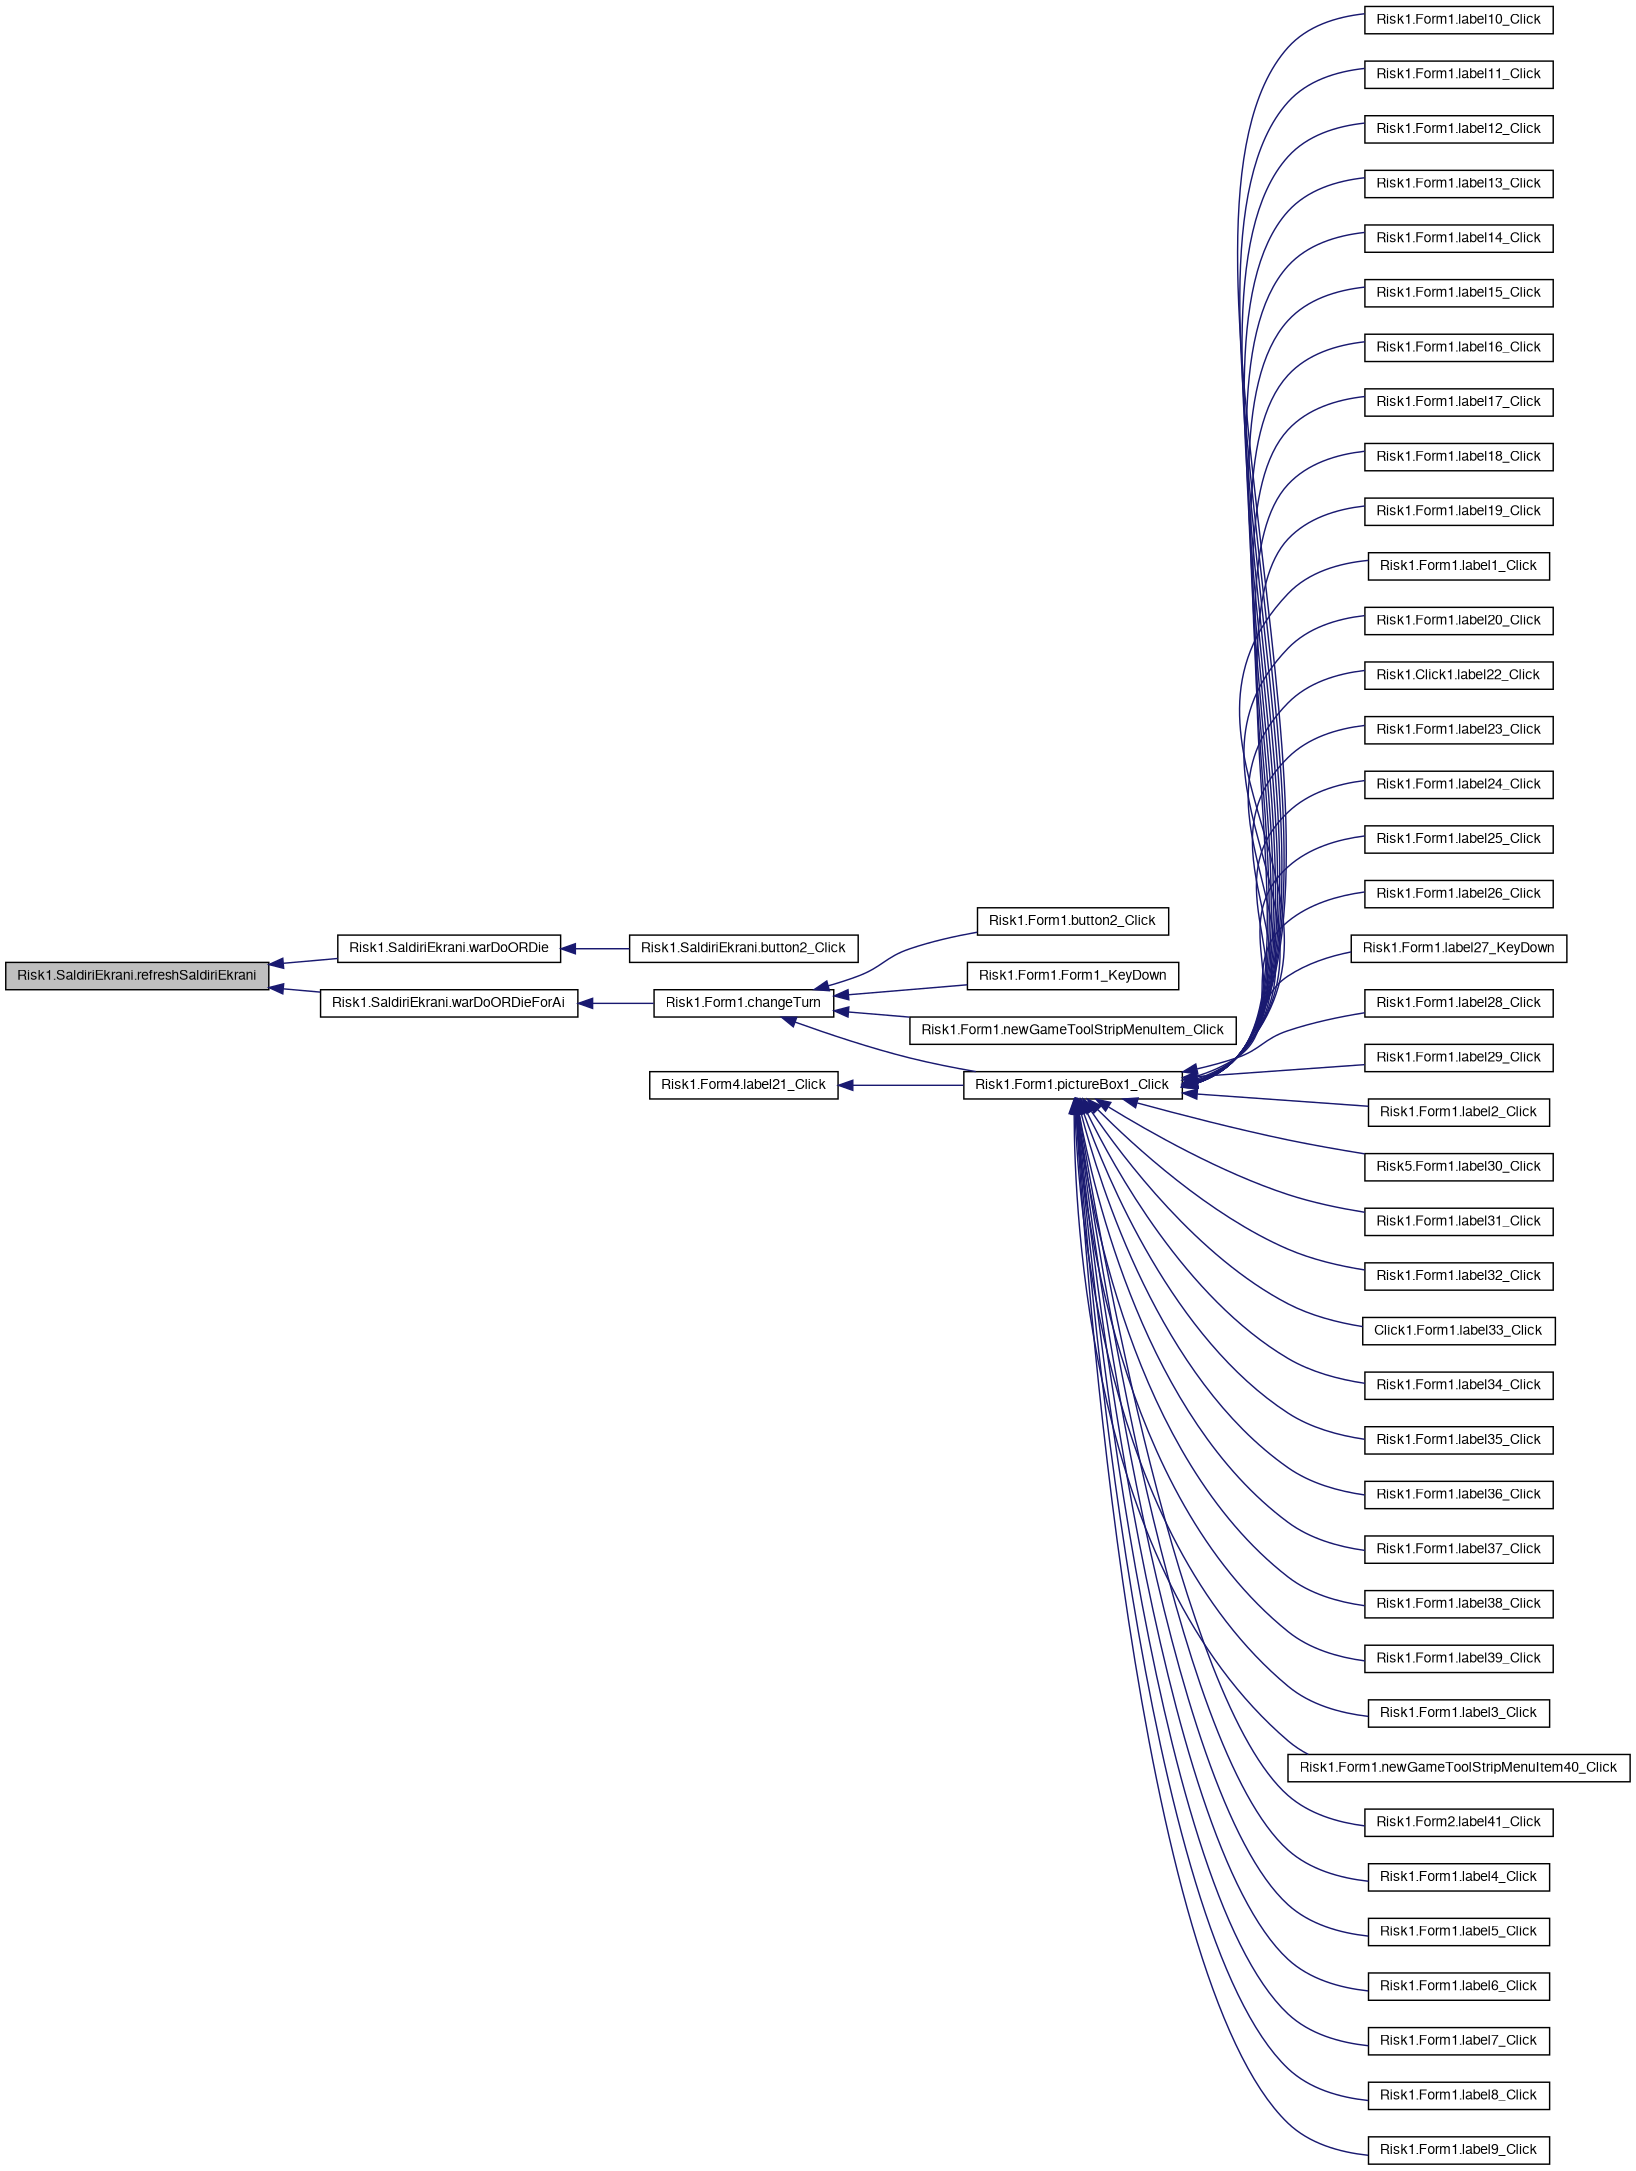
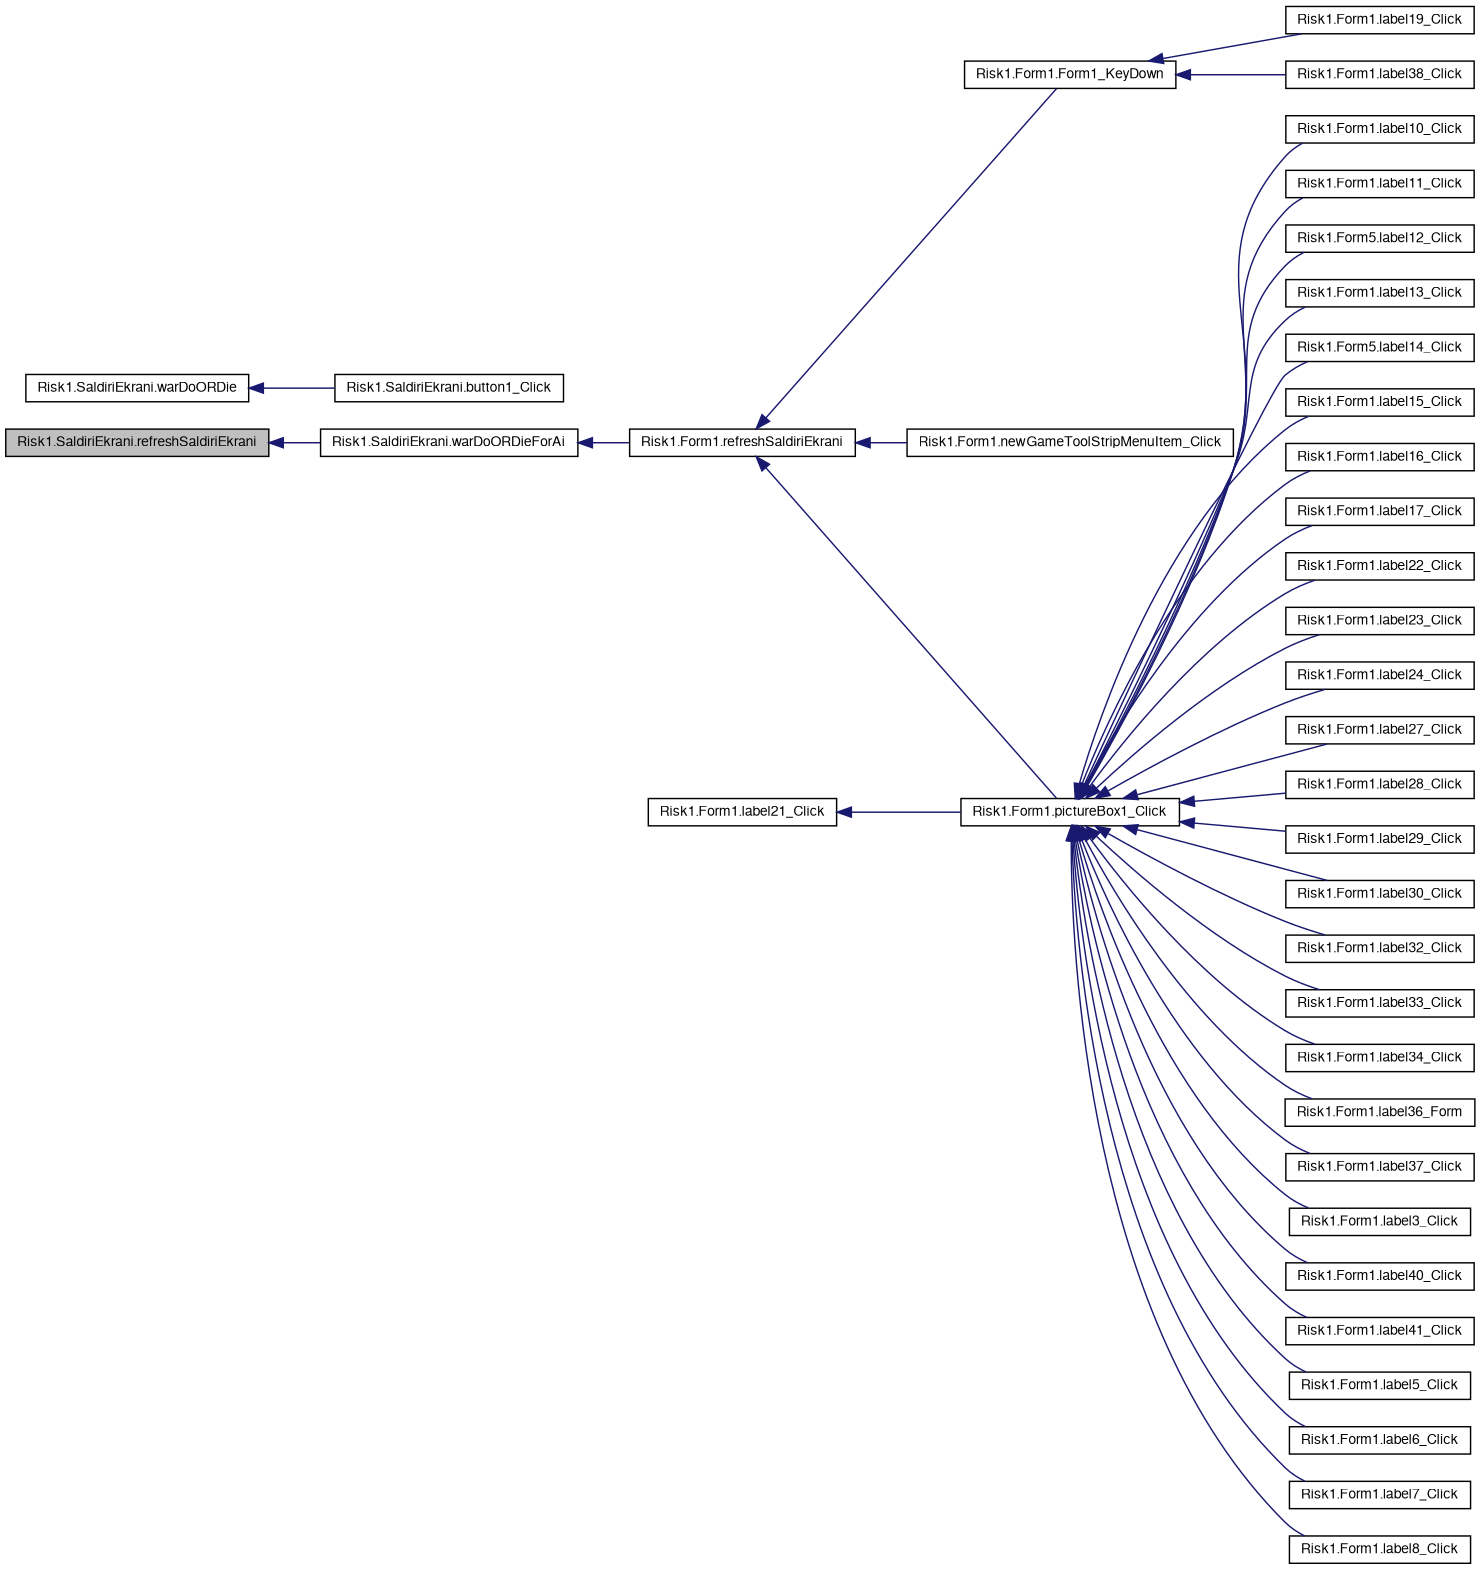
node "Risk1.Form1.label12_Click": label "Risk1.Form1.label12_Click" -> "Risk1.Form5.label12_Click"
node "Risk1.Form1.label14_Click": label "Risk1.Form1.label14_Click" -> "Risk1.Form5.label14_Click"
node "Risk1.Form1.label18_Click": removed
node "Risk1.Form1.label1_Click": removed
node "Risk1.Form1.label20_Click": removed
node "Risk1.Click1.label22_Click": label "Risk1.Click1.label22_Click" -> "Risk1.Form1.label22_Click"
edge "Risk1.Form1.label19_Click" -> "Risk1.Form1.pictureBox1_Click": now "Risk1.Form1.label19_Click" -> "Risk1.Form1.Form1_KeyDown"
node "Risk1.Form1.label25_Click": removed
node "Risk1.Form1.label26_Click": removed
node "Risk1.Form1.button2_Click": removed
node "Risk1.SaldiriEkrani.button2_Click": label "Risk1.SaldiriEkrani.button2_Click" -> "Risk1.SaldiriEkrani.button1_Click"
node "Risk1.Form1.label27_KeyDown": label "Risk1.Form1.label27_KeyDown" -> "Risk1.Form1.label27_Click"
edge "Risk1.SaldiriEkrani.warDoORDie" -> "Risk1.SaldiriEkrani.refreshSaldiriEkrani": removed
node "Risk1.Form1.changeTurn": label "Risk1.Form1.changeTurn" -> "Risk1.Form1.refreshSaldiriEkrani"
node "Risk1.Form4.label21_Click": label "Risk1.Form4.label21_Click" -> "Risk1.Form1.label21_Click"
node "Risk1.Form1.label2_Click": removed
node "Risk5.Form1.label30_Click": label "Risk5.Form1.label30_Click" -> "Risk1.Form1.label30_Click"
node "Risk1.Form1.label31_Click": removed
node "Click1.Form1.label33_Click": label "Click1.Form1.label33_Click" -> "Risk1.Form1.label33_Click"
edge "Risk1.Form1.label38_Click" -> "Risk1.Form1.pictureBox1_Click": now "Risk1.Form1.label38_Click" -> "Risk1.Form1.Form1_KeyDown"
node "Risk1.Form1.label35_Click": removed
node "Risk1.Form1.label36_Click": label "Risk1.Form1.label36_Click" -> "Risk1.Form1.label36_Form"
node "Risk1.Form1.label39_Click": removed
node "Risk1.Form1.newGameToolStripMenuItem40_Click": label "Risk1.Form1.newGameToolStripMenuItem40_Click" -> "Risk1.Form1.label40_Click"
node "Risk1.Form2.label41_Click": label "Risk1.Form2.label41_Click" -> "Risk1.Form1.label41_Click"
node "Risk1.Form1.label4_Click": removed
node "Risk1.Form1.label9_Click": removed
